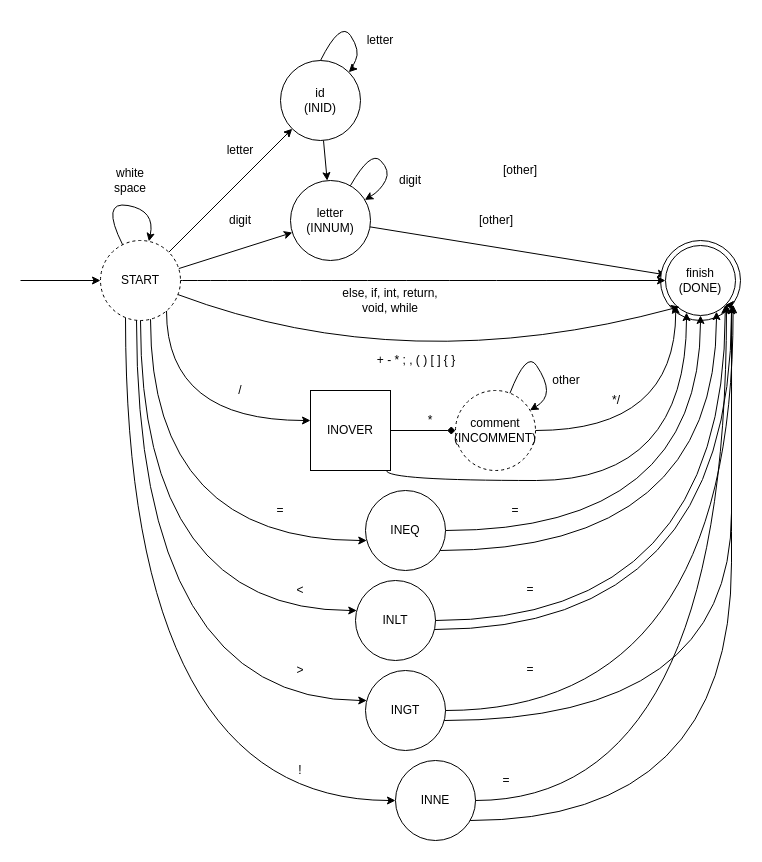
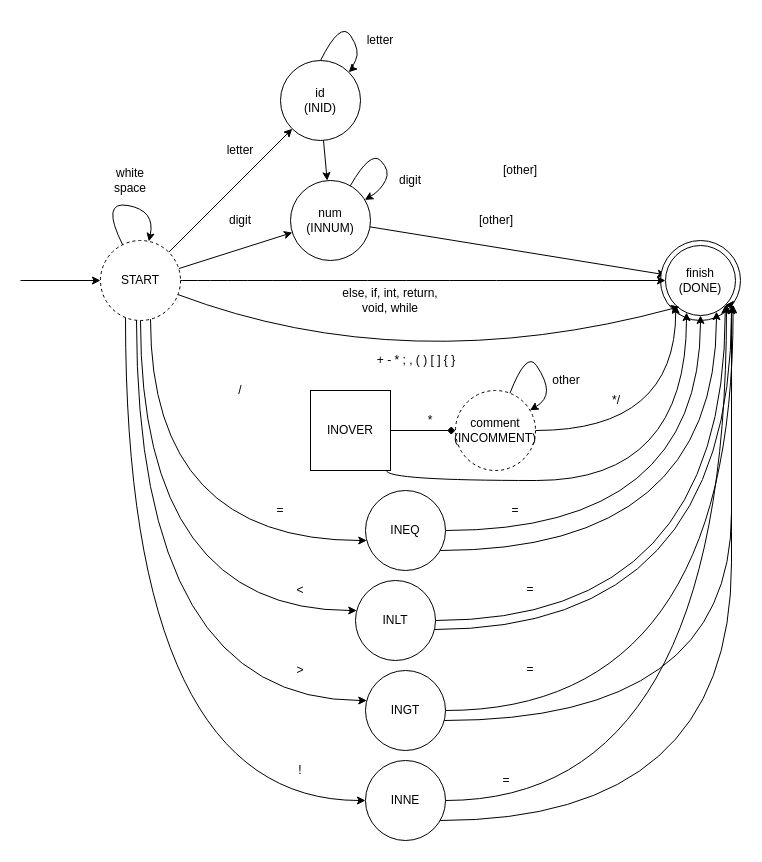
node "letter (INNUM)": label "letter (INNUM)" -> "num (INNUM)"
edge "START" -> "INOVER": removed
node "INNE": moved (436, 801) -> (406, 801)
